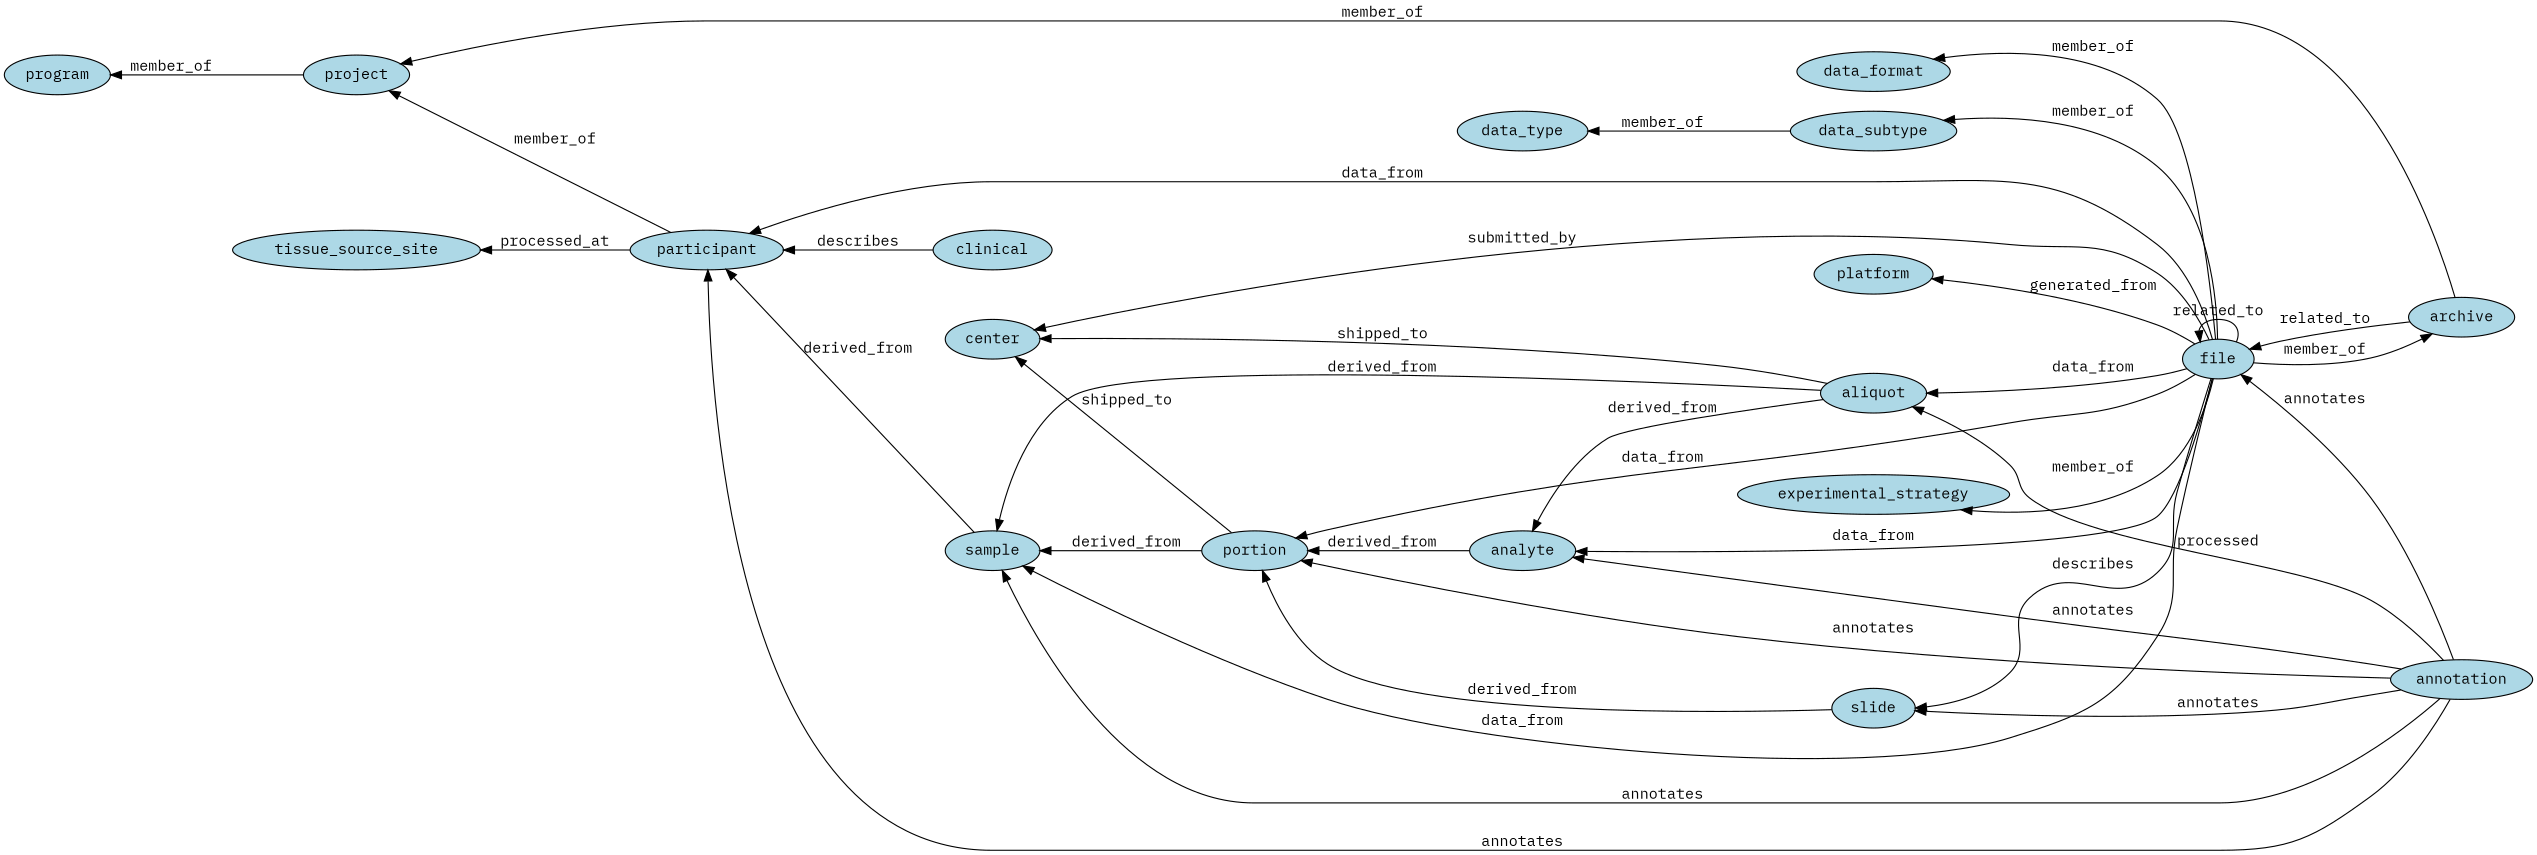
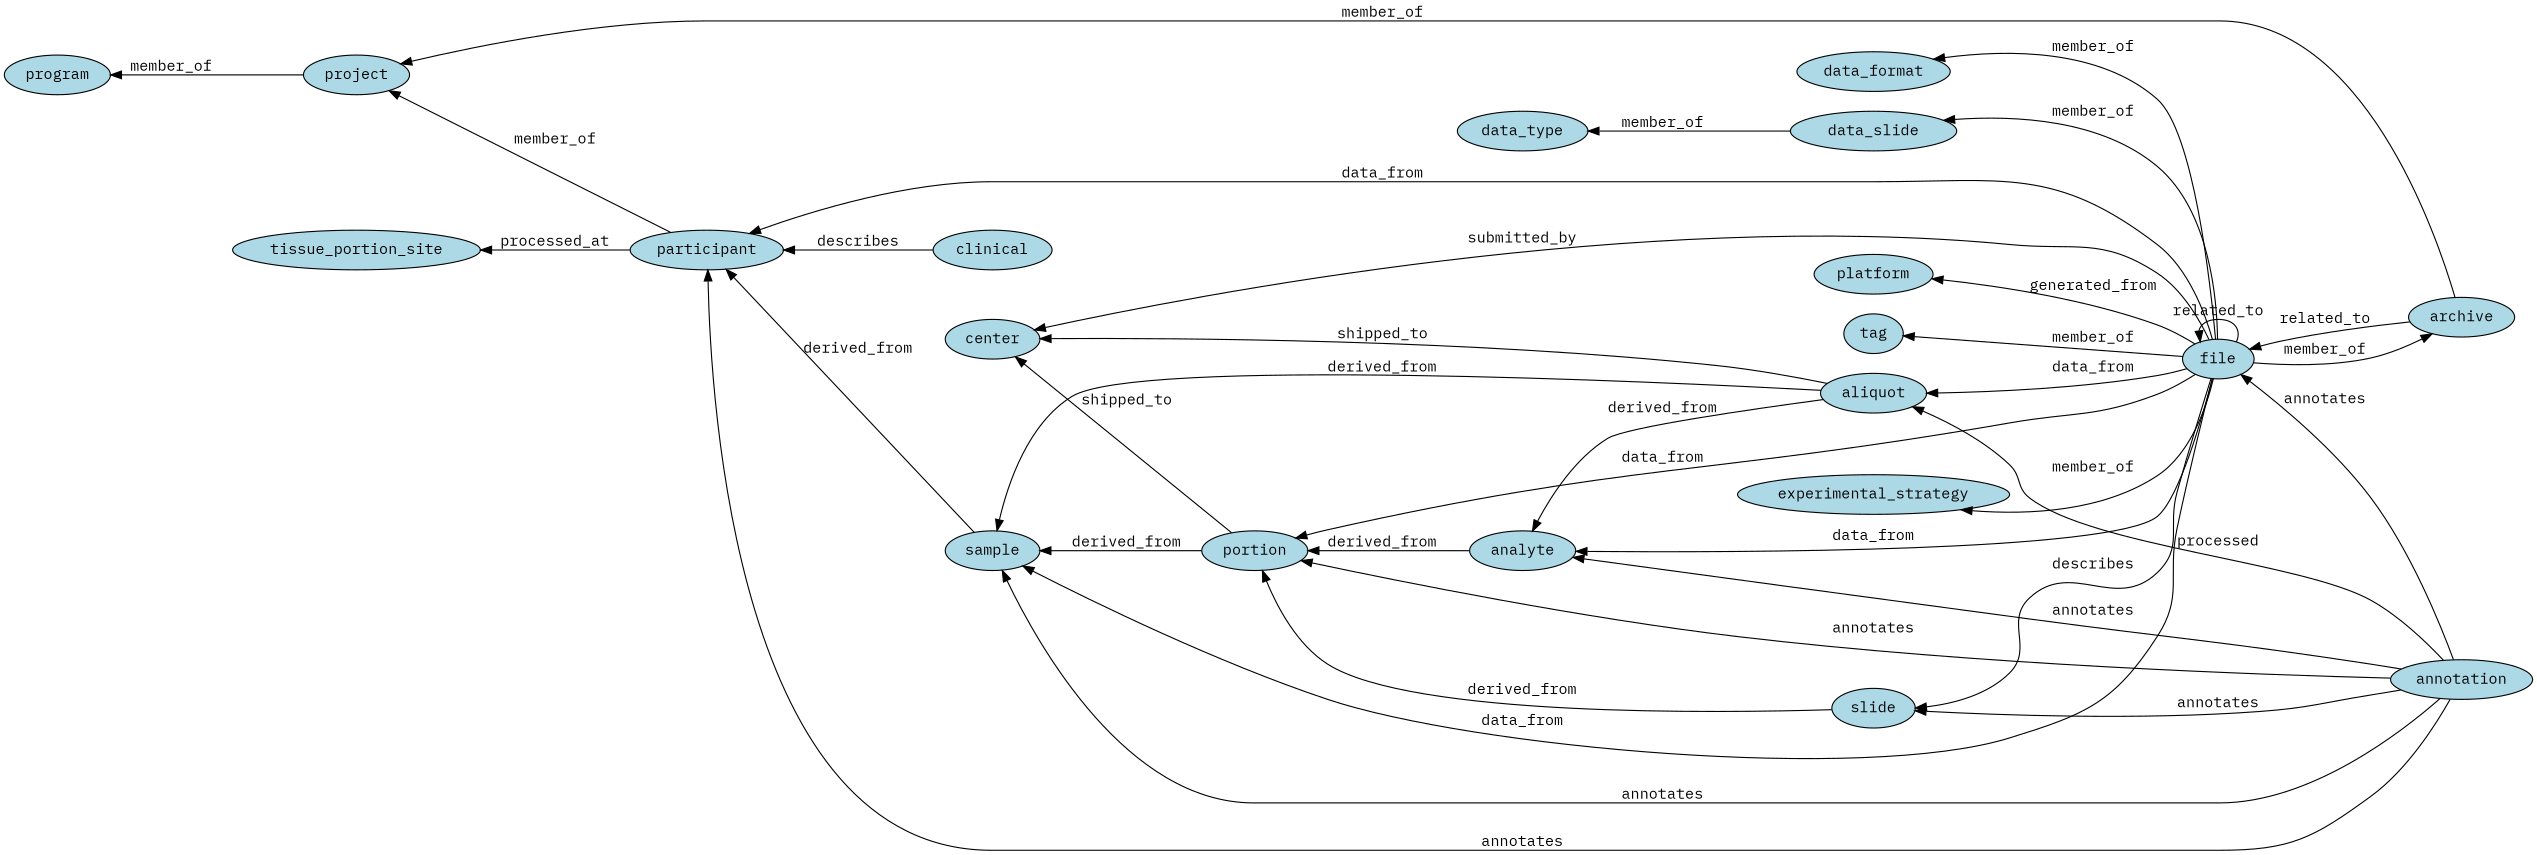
node "data_subtype": label "data_subtype" -> "data_slide"
node "tissue_source_site": label "tissue_source_site" -> "tissue_portion_site"
node "tag": added
